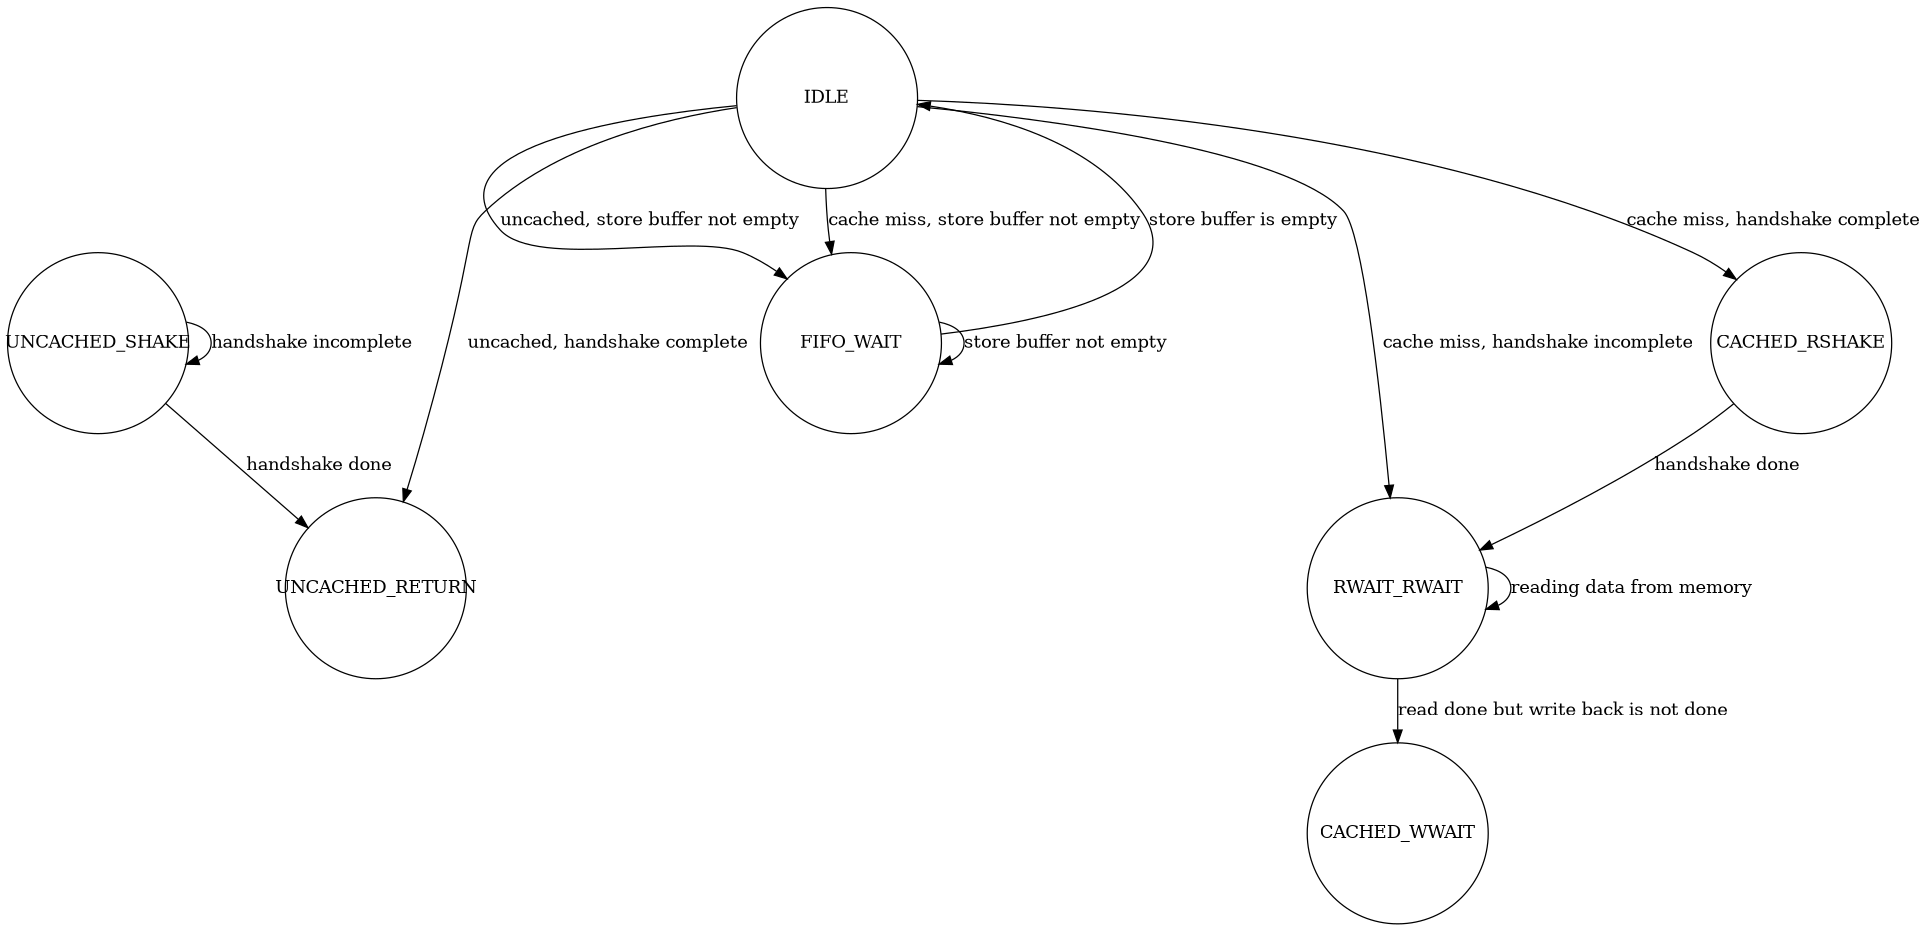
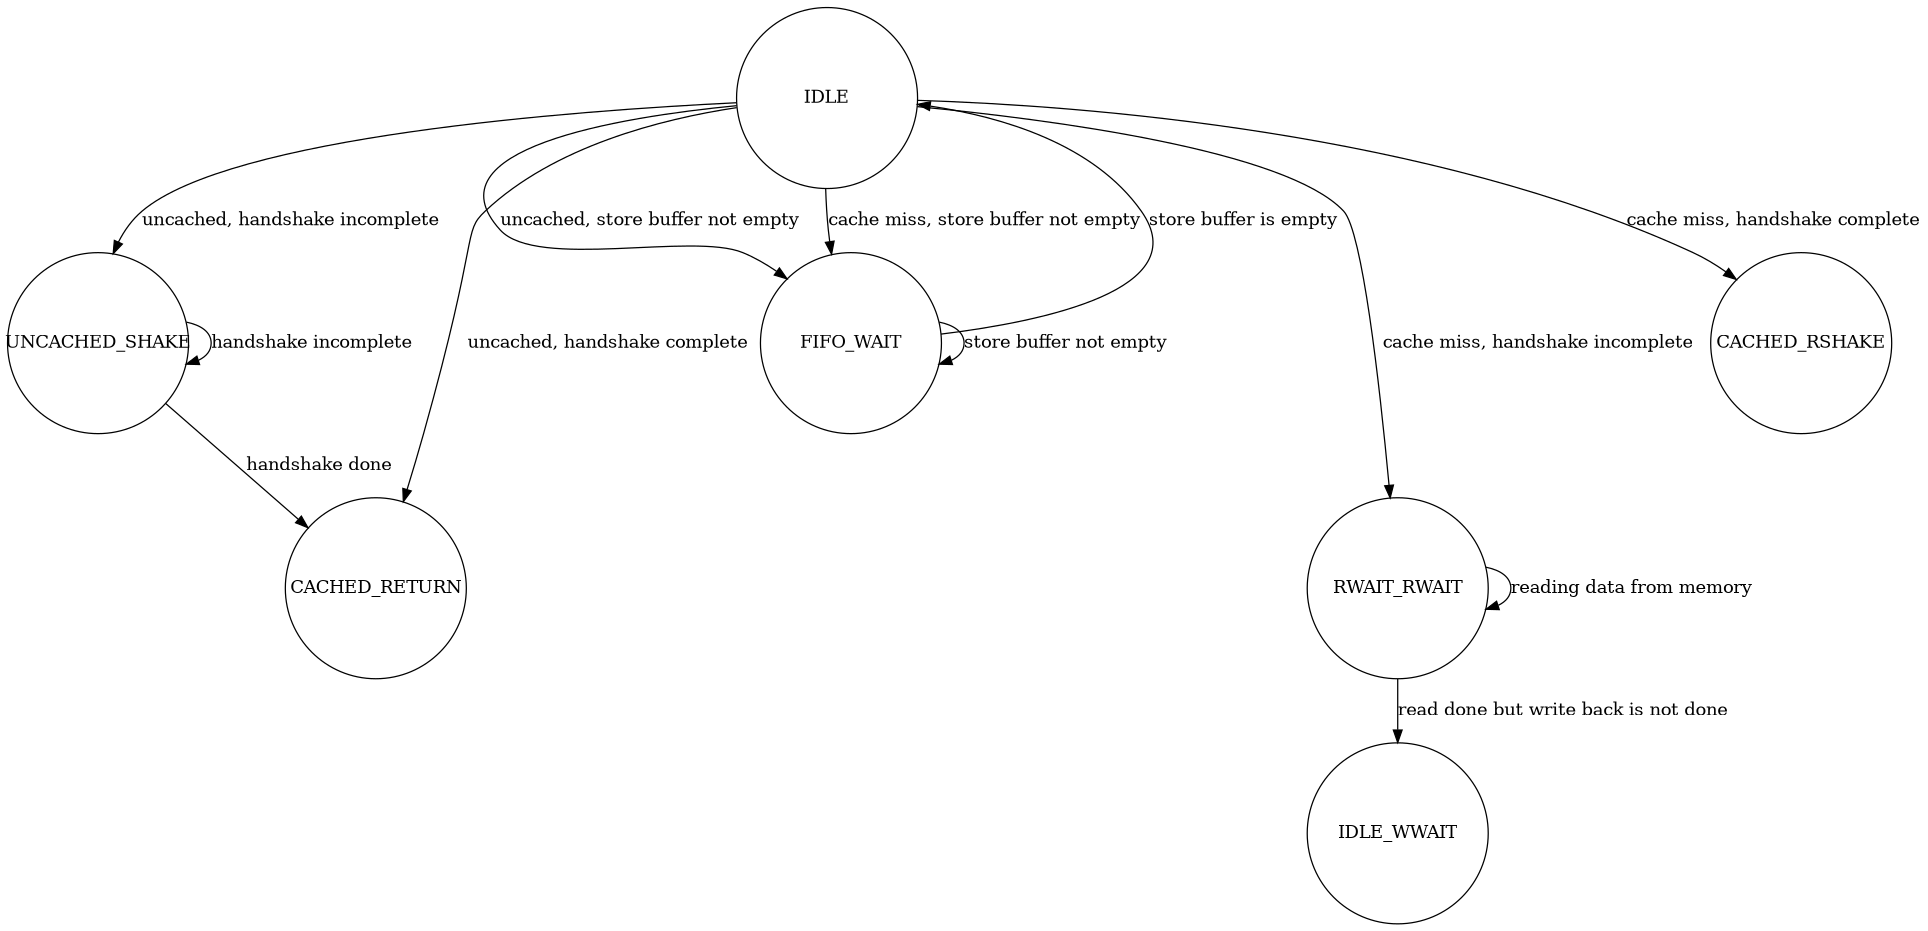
edge "IDLE" -> "UNCACHED_SHAKE": added, label "uncached, handshake incomplete"
edge "CACHED_RSHAKE" -> "RWAIT_RWAIT": removed, label "handshake done"
node "UNCACHED_RETURN": label "UNCACHED_RETURN" -> "CACHED_RETURN"
node "CACHED_WWAIT": label "CACHED_WWAIT" -> "IDLE_WWAIT"
